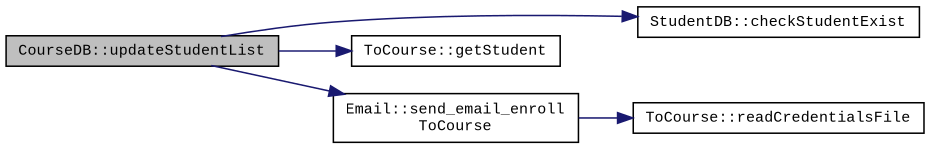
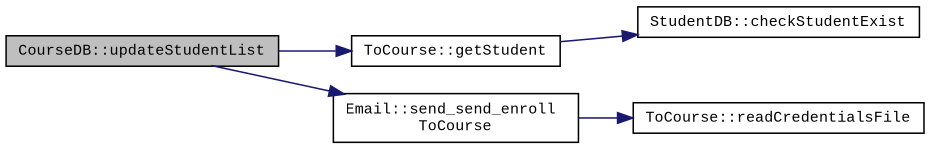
edge "CourseDB::updateStudentList" -> "StudentDB::checkStudentExist": now "ToCourse::getStudent" -> "StudentDB::checkStudentExist"
node "Email::send_email_enroll ToCourse": label "Email::send_email_enroll ToCourse" -> "Email::send_send_enroll ToCourse"
